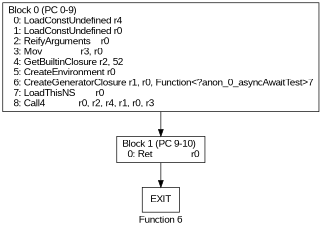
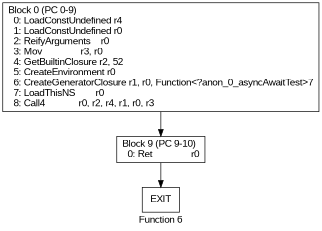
node "Block 1 (PC 9-10) 0: Ret               r0": label "Block 1 (PC 9-10) 0: Ret               r0" -> "Block 9 (PC 9-10) 0: Ret               r0"
